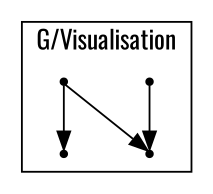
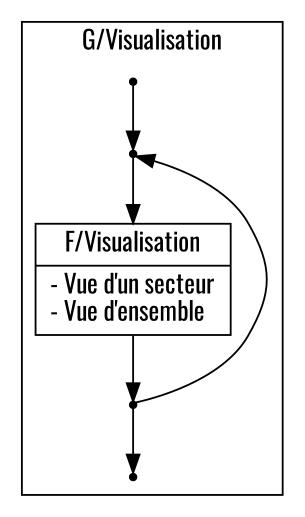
node "F/Visualisation": added
